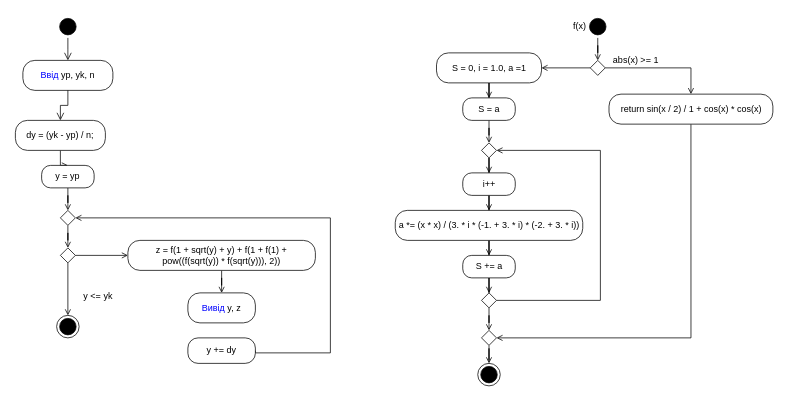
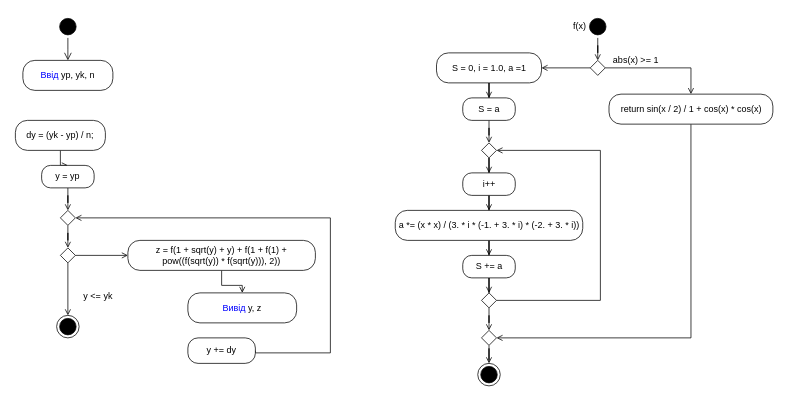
edge "Ввід yp, yk, n" -> "dy = (yk - yp) / n;": removed
node "Вивід y, z": size 68x30 -> 109x30
